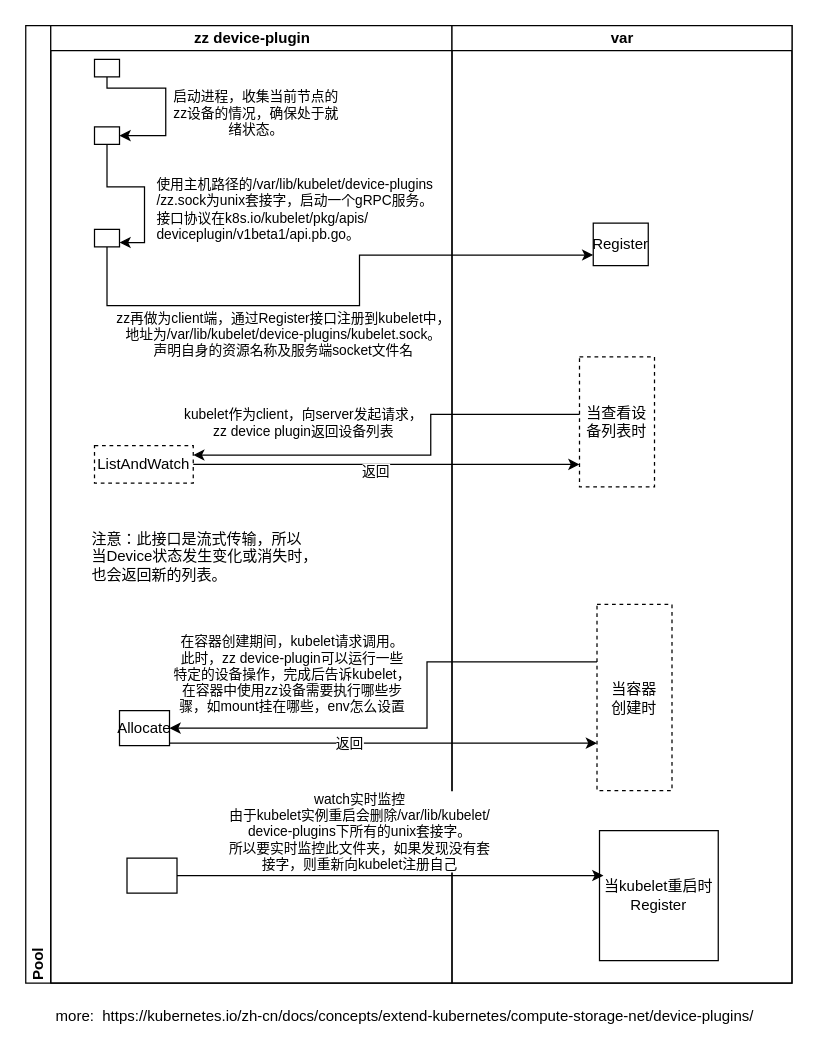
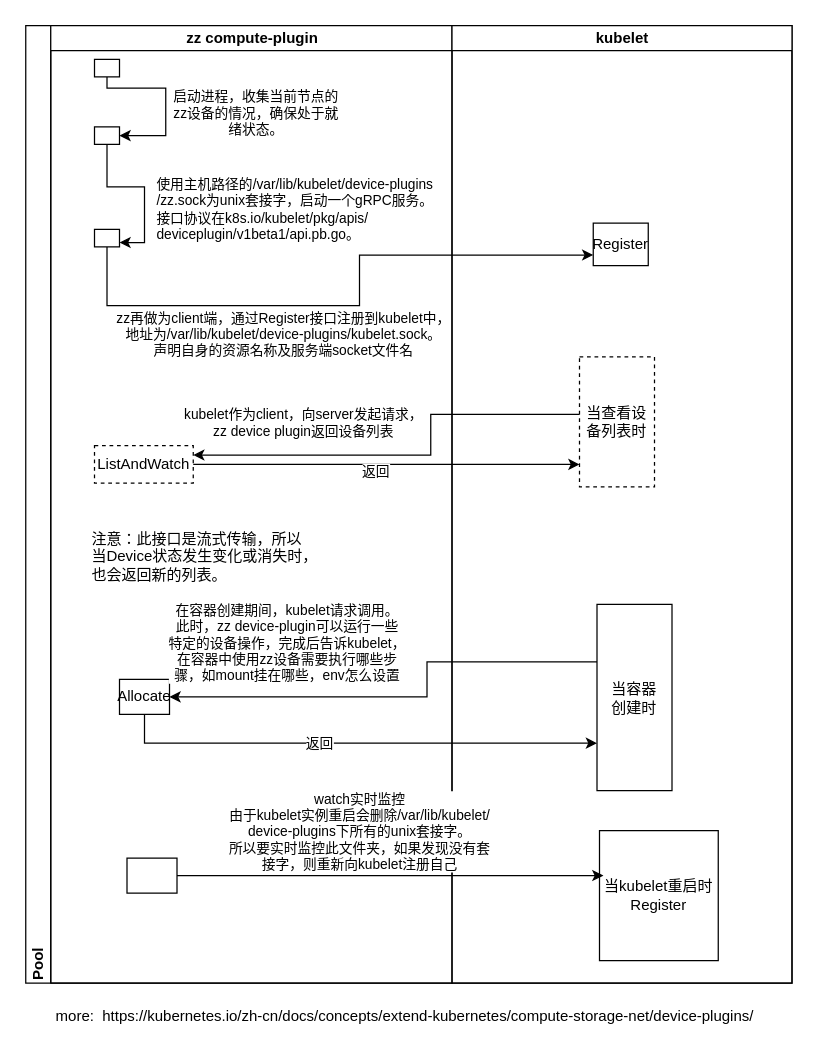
node "zz device-plugin": label "zz device-plugin" -> "zz compute-plugin"
node "var": label "var" -> "kubelet"
node "当容器 创建时": style dashed -> solid
node "Allocate": moved (144, 728) -> (144, 697)
